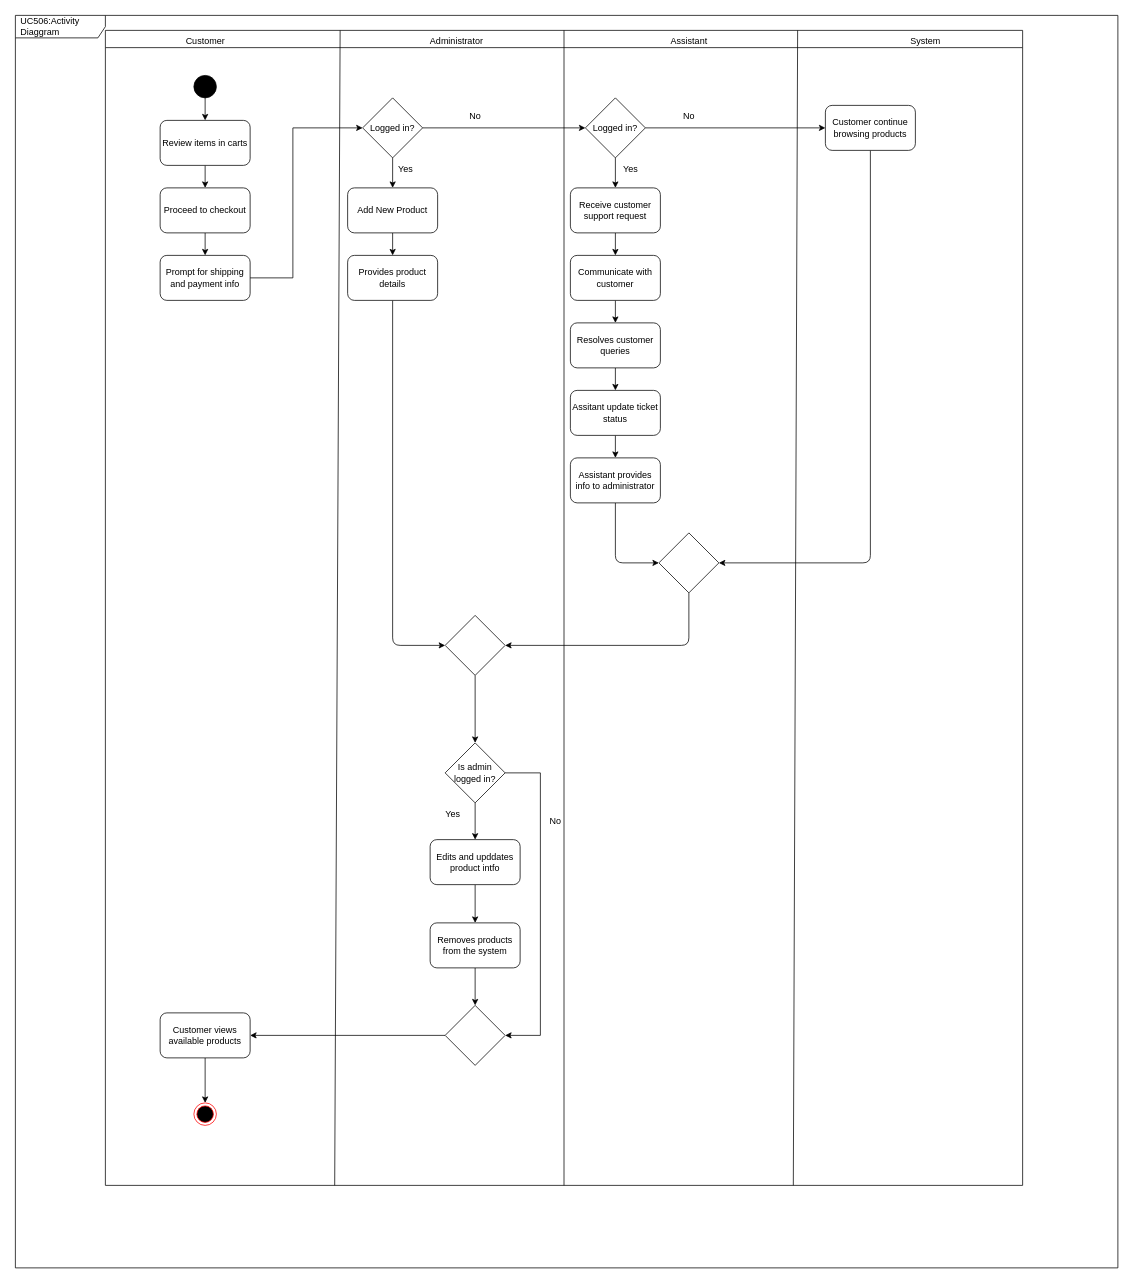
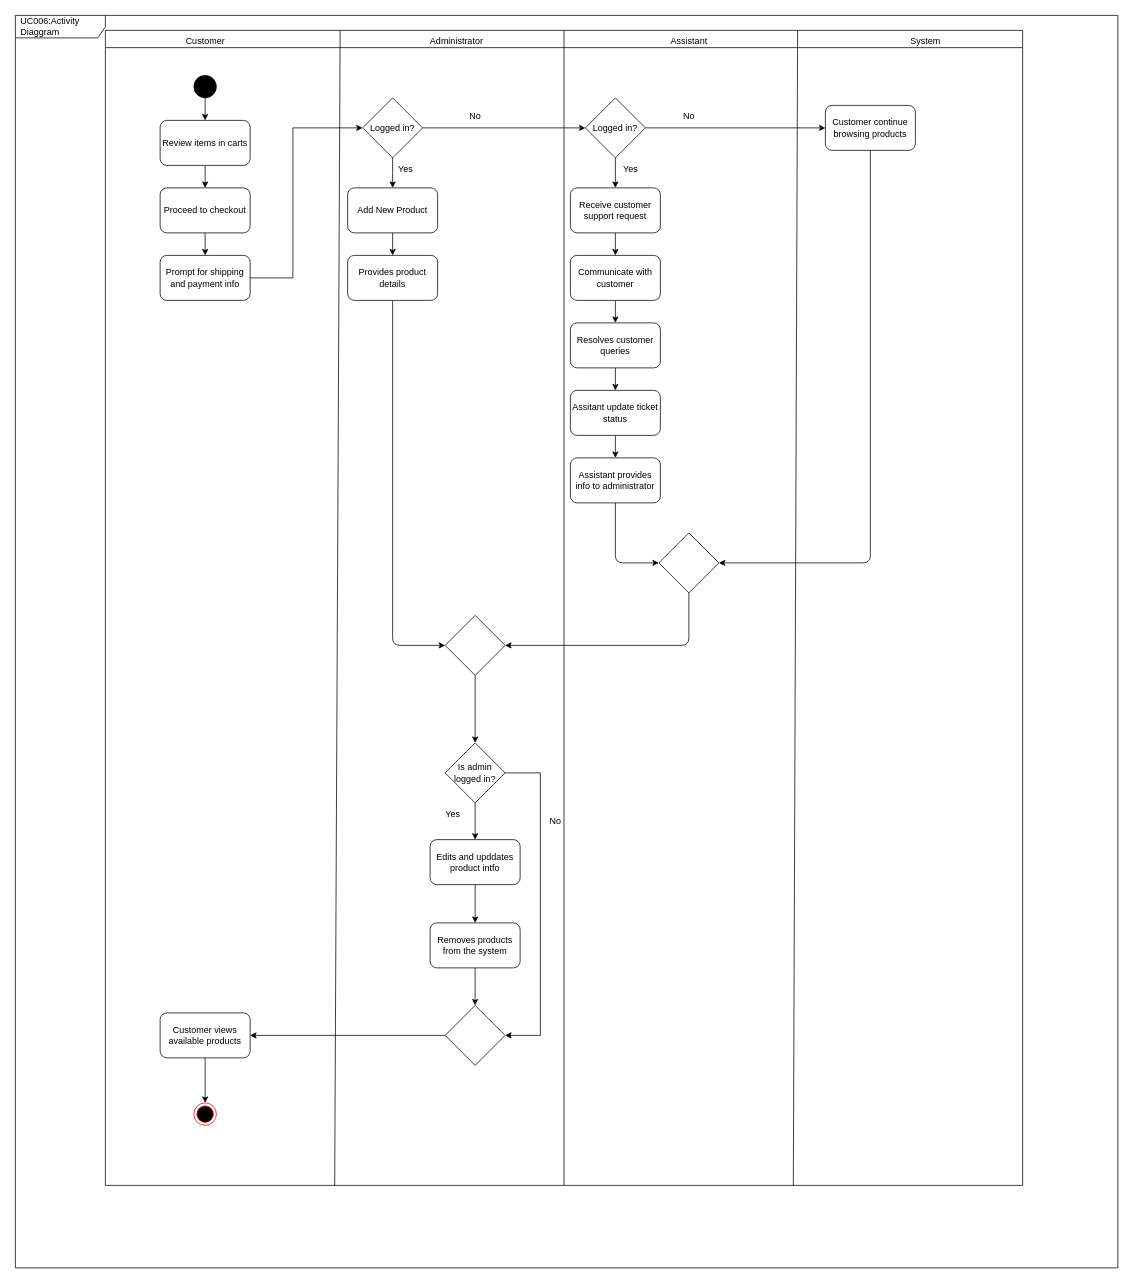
node "UC506:Activity Diaggram": label "UC506:Activity Diaggram" -> "UC006:Activity Diaggram"
